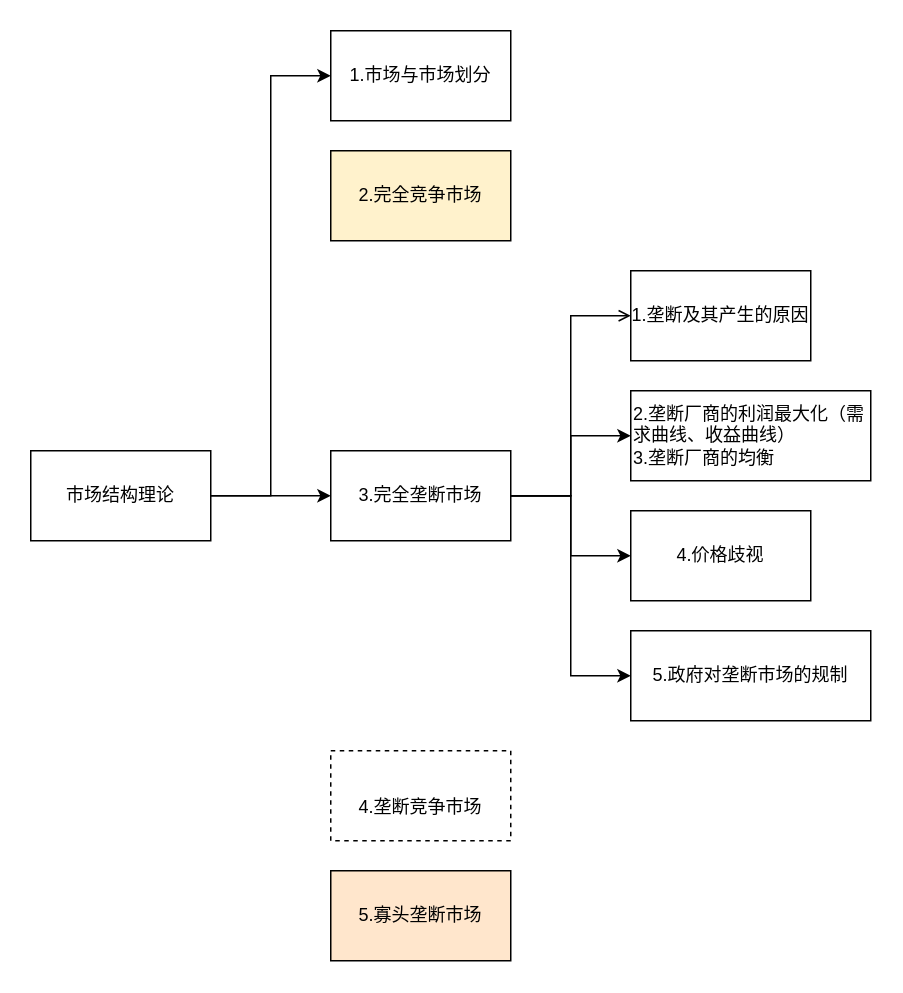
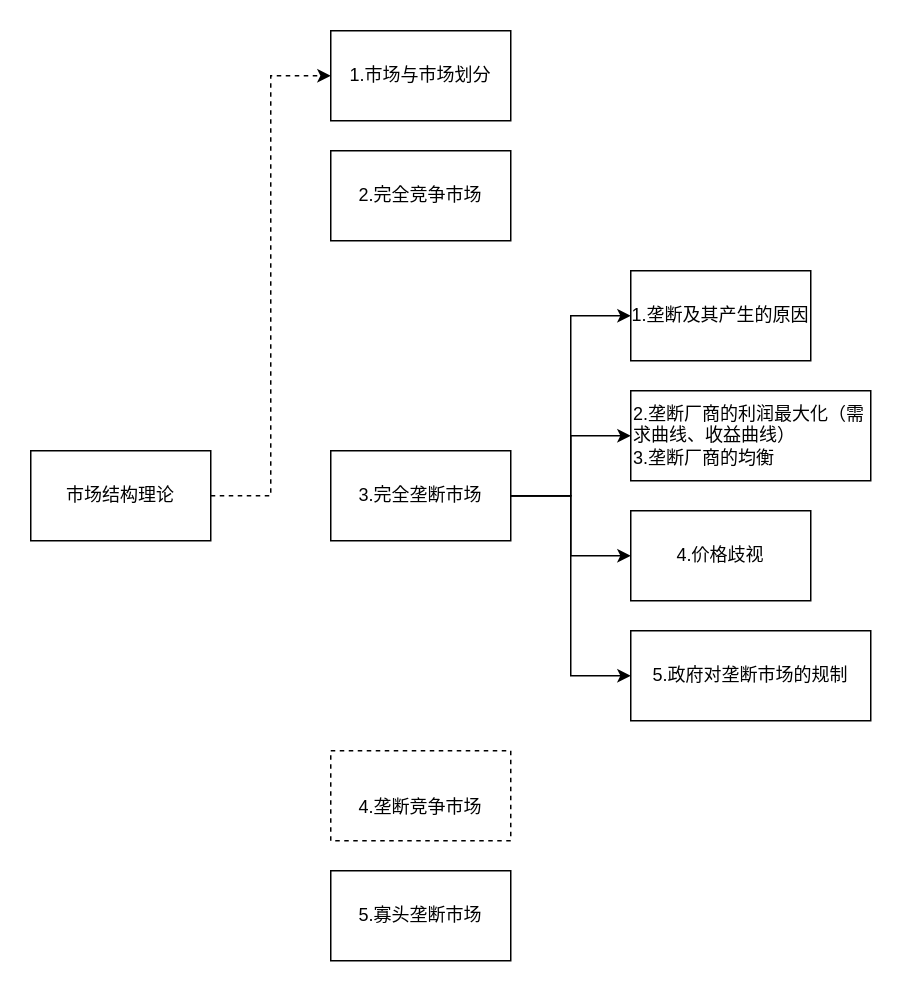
node "2.完全竞争市场": fillcolor #fff2cc -> #ffffff
edge "市场结构理论" -> "1.市场与市场划分": style solid -> dashed
edge "3.完全垄断市场" -> "1.垄断及其产生的原因": arrowhead open -> classic
edge "市场结构理论" -> "3.完全垄断市场": removed
node "5.寡头垄断市场": fillcolor #ffe6cc -> #ffffff
